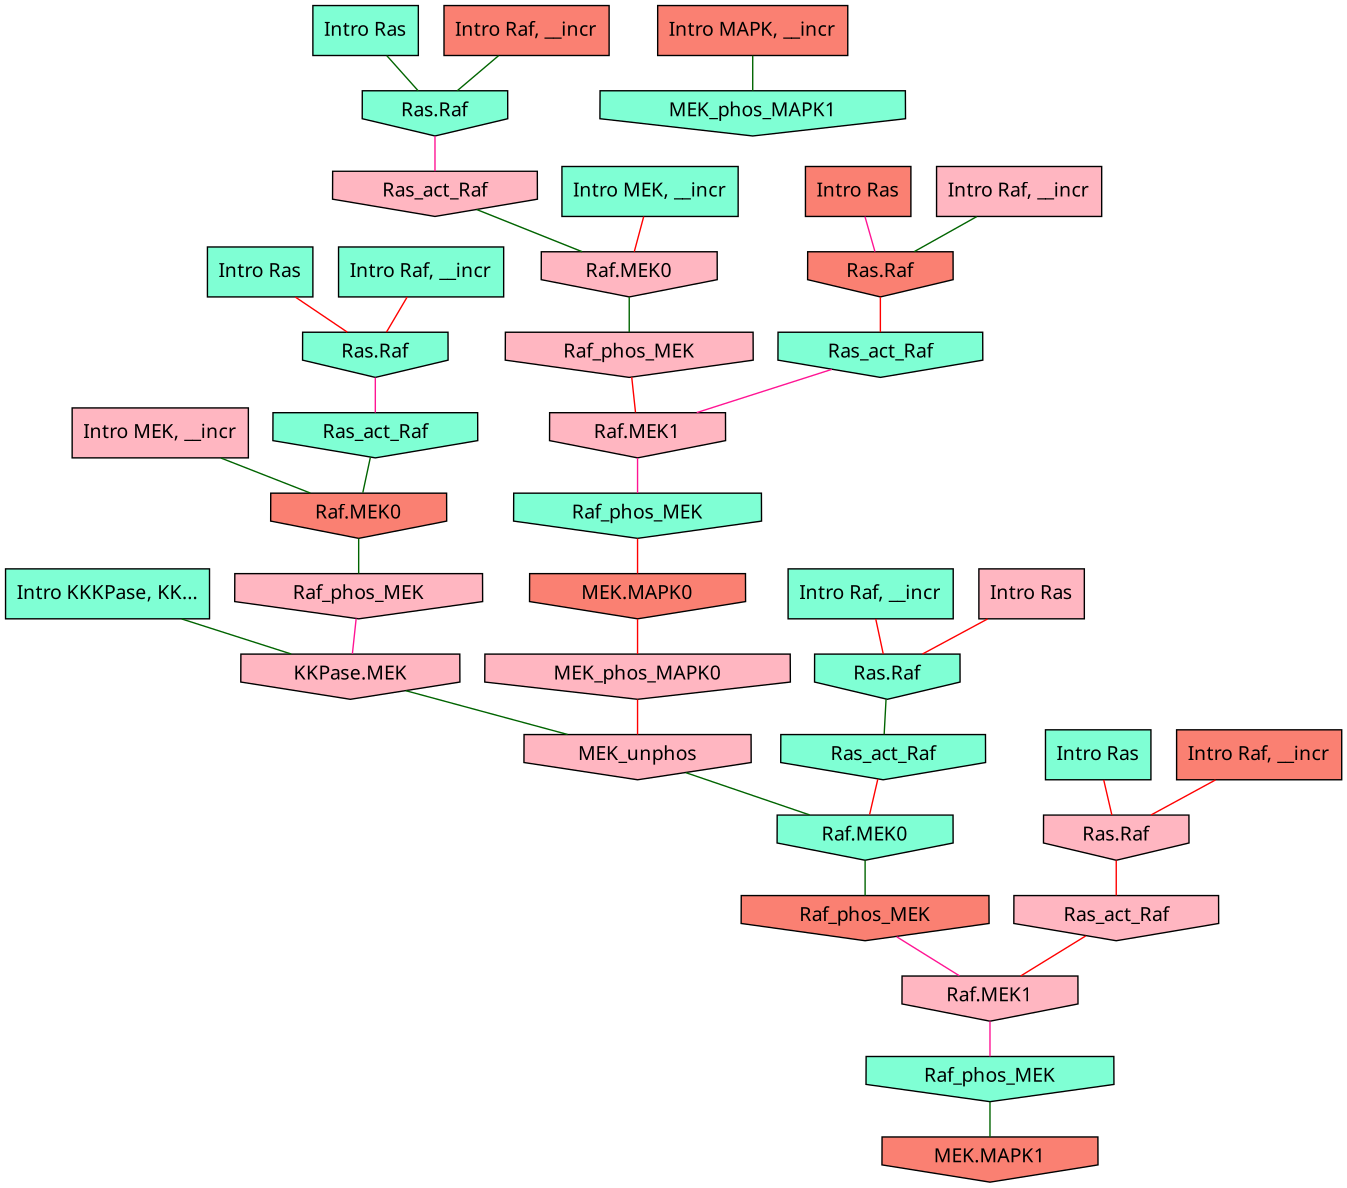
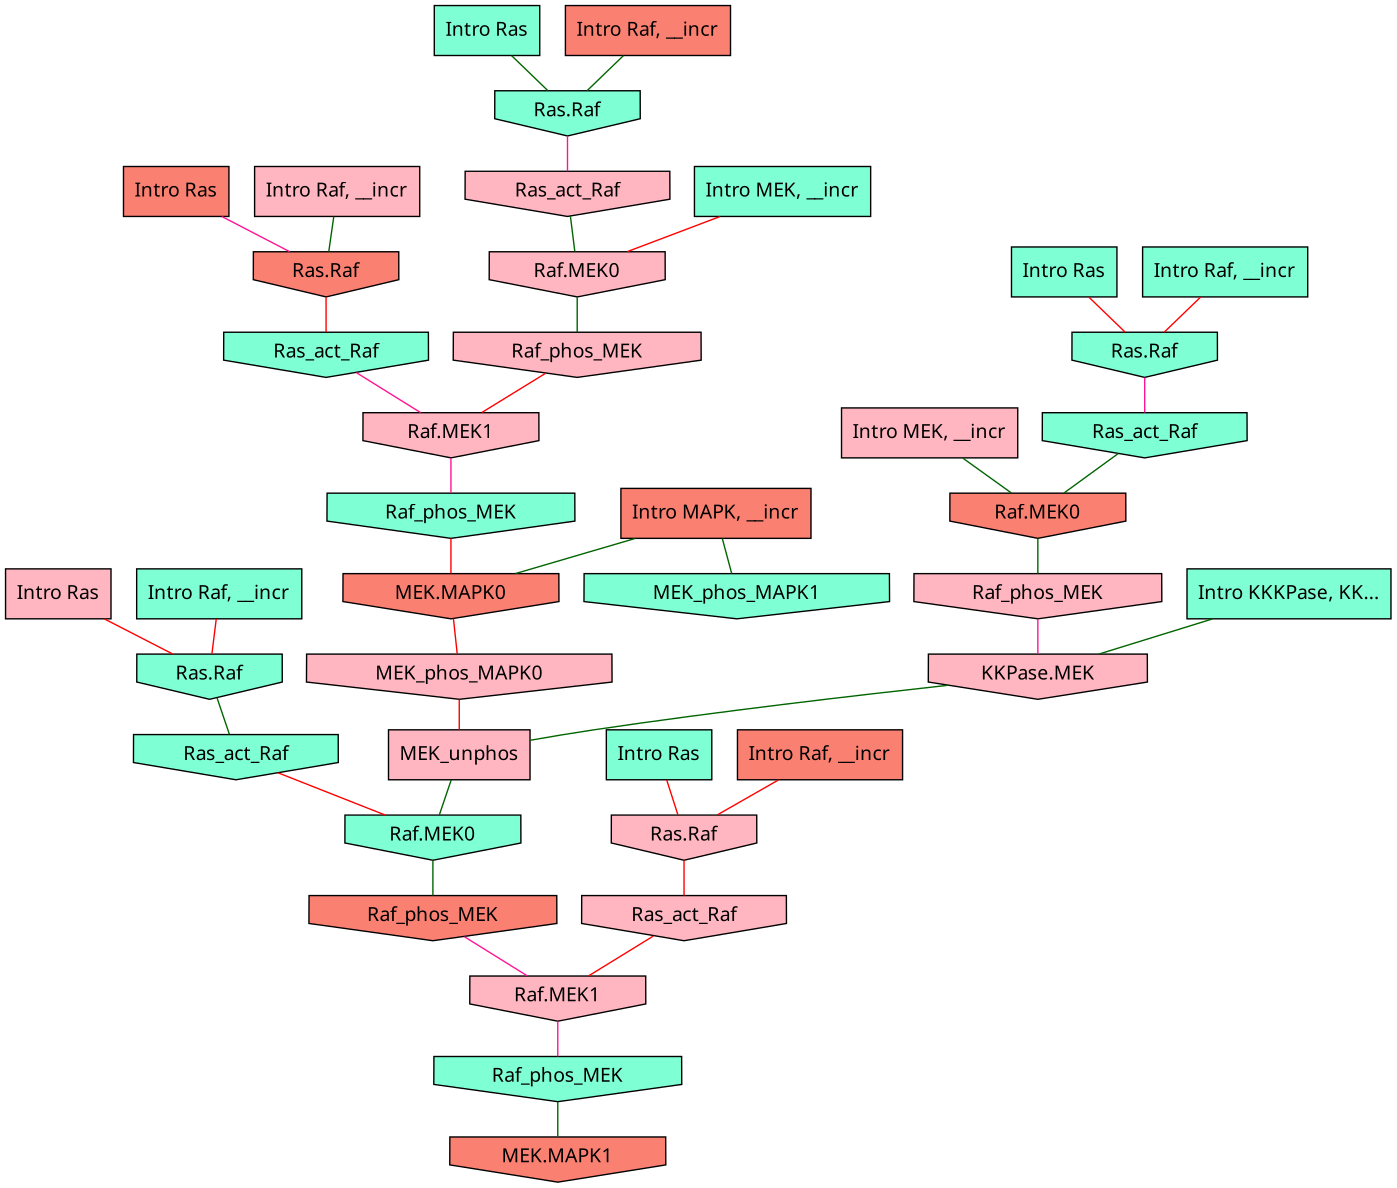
edge "Intro MAPK, __incr" -- "MEK.MAPK0": added
node "MEK_unphos": shape invhouse -> box
